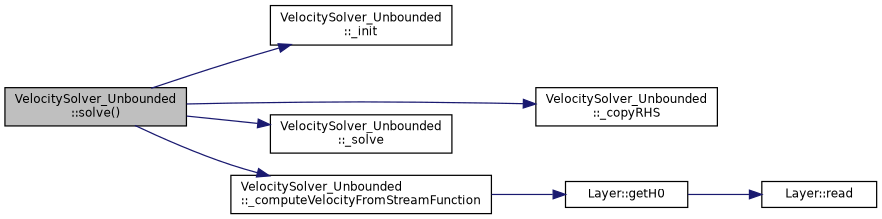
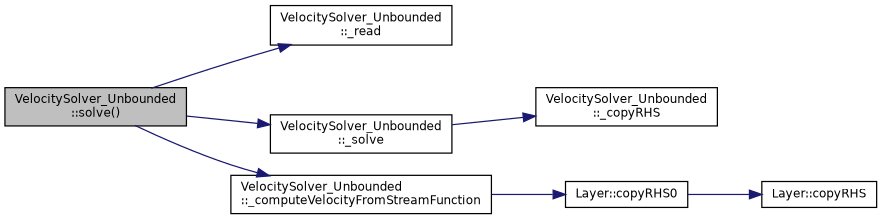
node "VelocitySolver_Unbounded ::_init": label "VelocitySolver_Unbounded ::_init" -> "VelocitySolver_Unbounded ::_read"
edge "VelocitySolver_Unbounded ::solve()" -> "VelocitySolver_Unbounded ::_copyRHS": now "VelocitySolver_Unbounded ::_solve" -> "VelocitySolver_Unbounded ::_copyRHS"
node "Layer::getH0": label "Layer::getH0" -> "Layer::copyRHS0"
node "Layer::read": label "Layer::read" -> "Layer::copyRHS"
